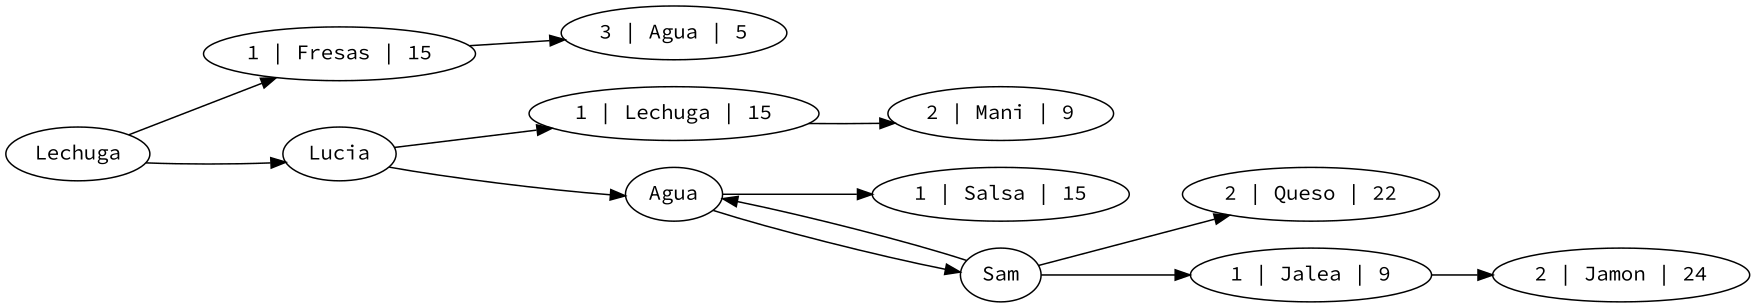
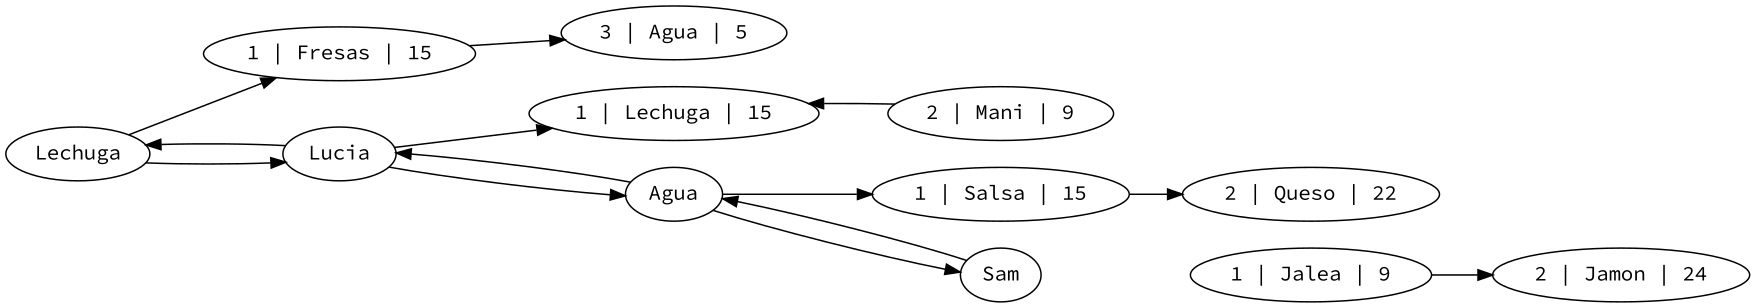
edge "1 | Lechuga | 15" -> "2 | Mani | 9": reversed
edge "Lucia" -> "Lechuga": added
edge "Agua" -> "Lucia": added
edge "Sam" -> "2 | Queso | 22": now "1 | Salsa | 15" -> "2 | Queso | 22"
edge "Sam" -> "1 | Jalea | 9": removed
